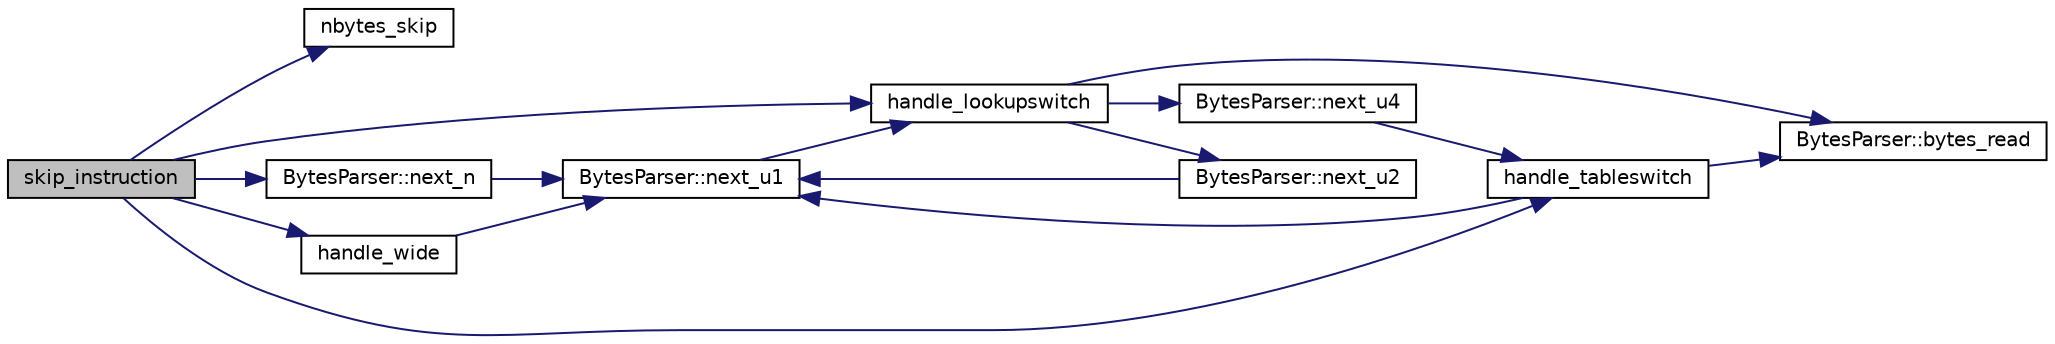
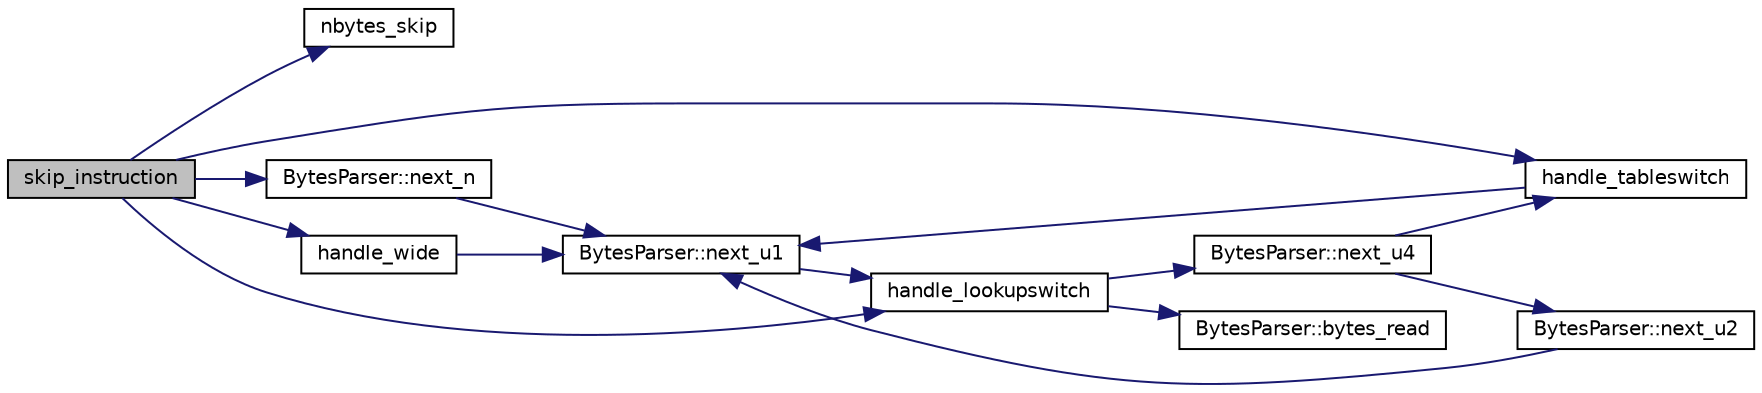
edge "handle_lookupswitch" -> "BytesParser::next_u2": now "BytesParser::next_u4" -> "BytesParser::next_u2"
edge "handle_tableswitch" -> "BytesParser::bytes_read": removed
